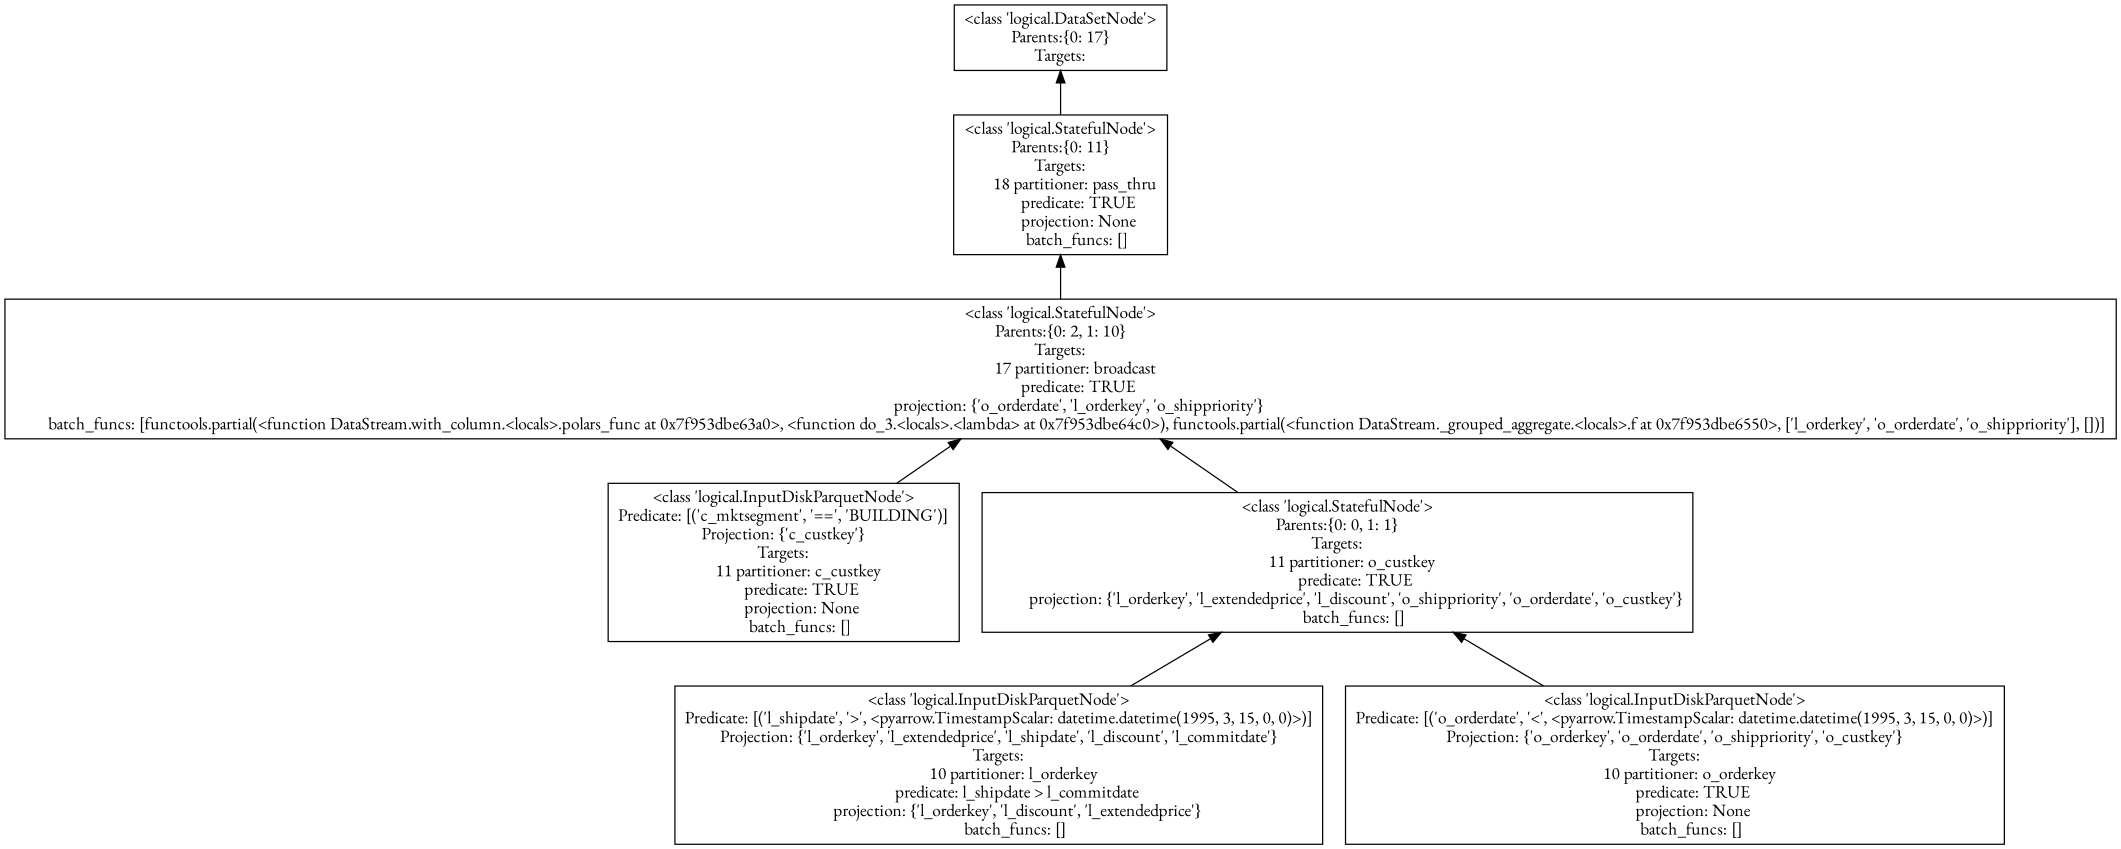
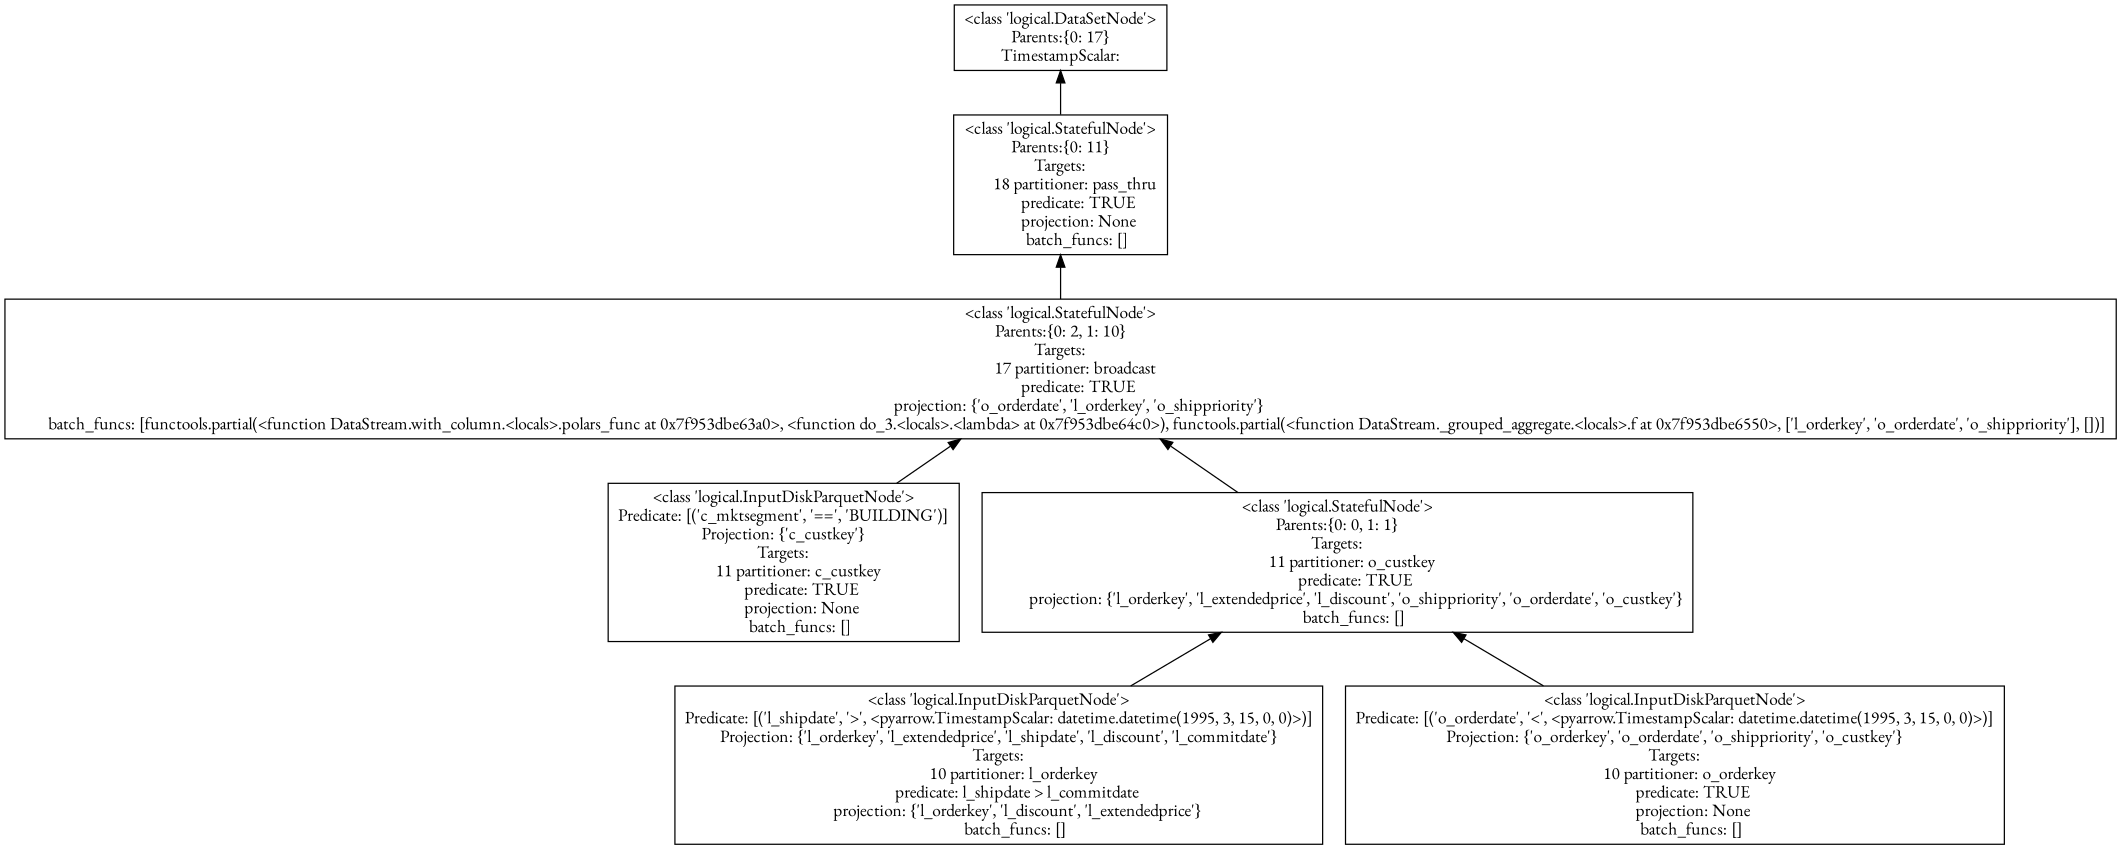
node "<class 'logical.DataSetNode'> Parents:{0: 17} Targets:": label "<class 'logical.DataSetNode'> Parents:{0: 17} Targets:" -> "<class 'logical.DataSetNode'> Parents:{0: 17} TimestampScalar:"
